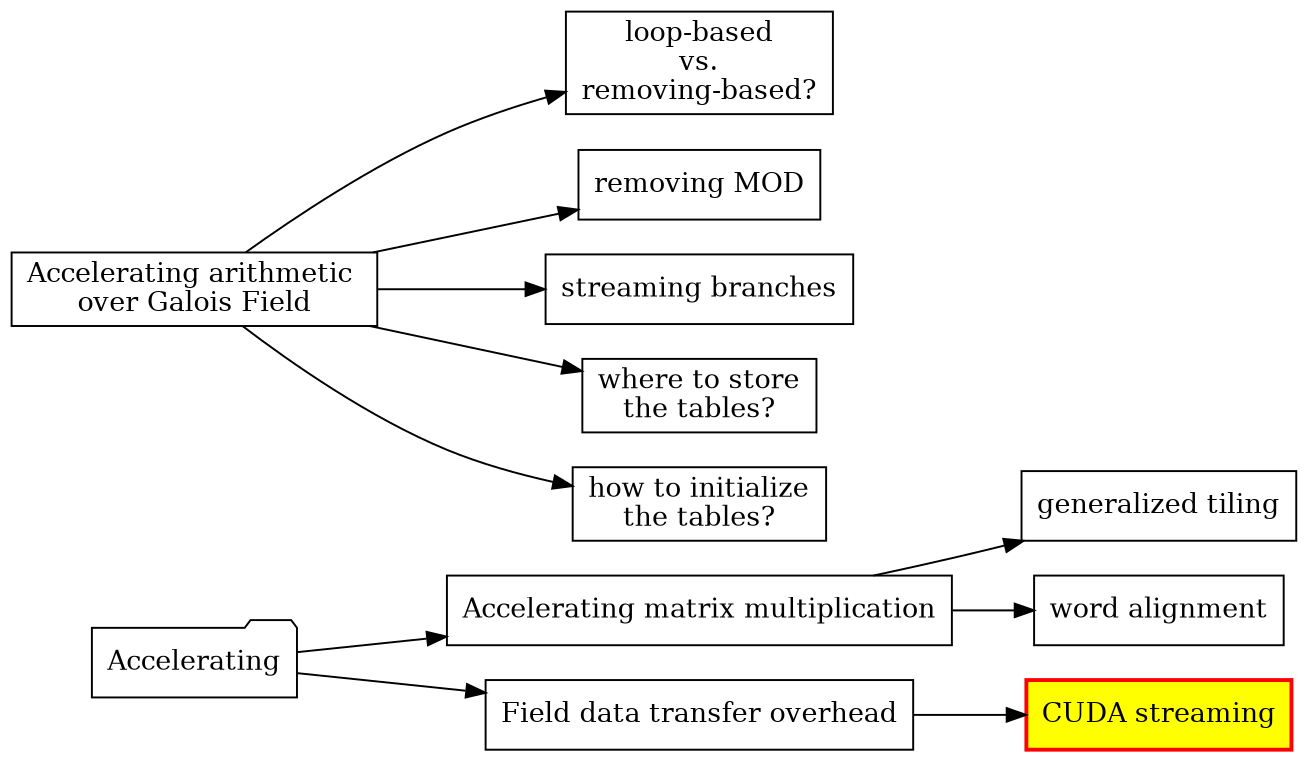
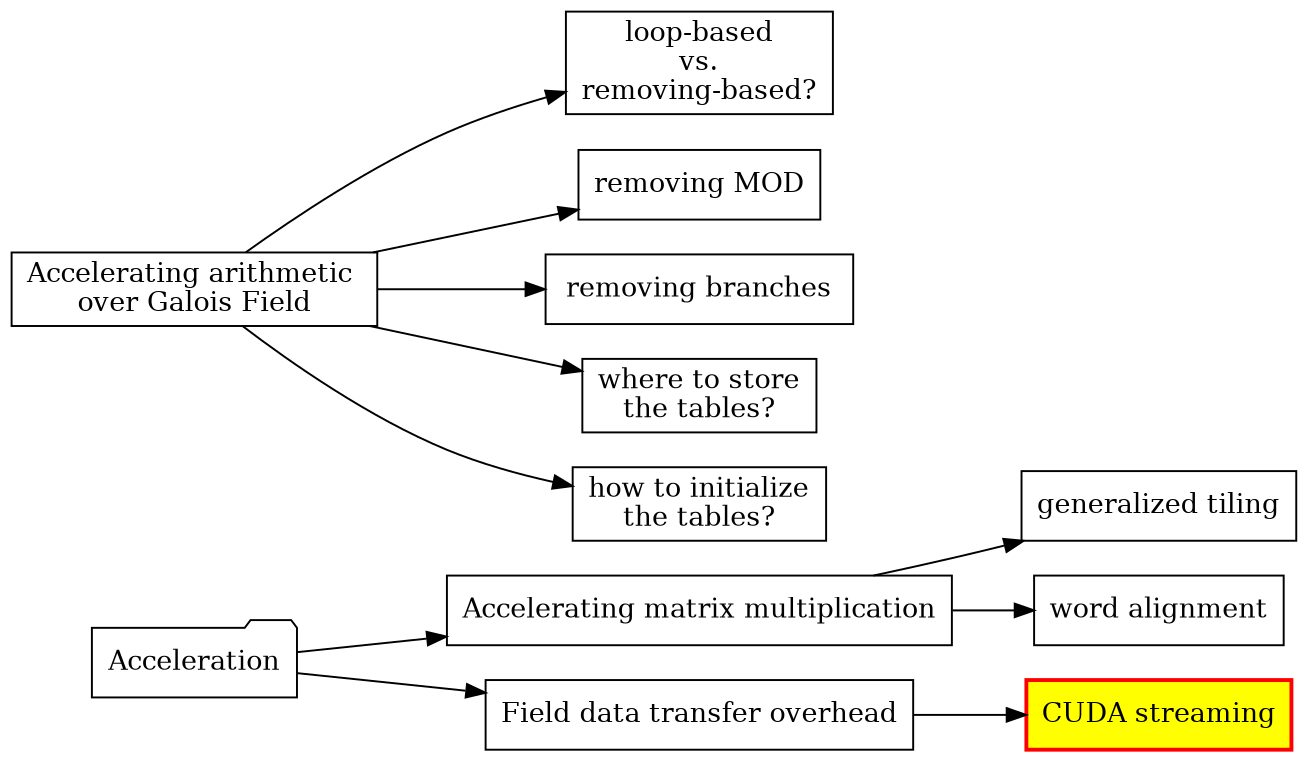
node "streaming branches": label "streaming branches" -> "removing branches"
node "Accelerating": label "Accelerating" -> "Acceleration"
